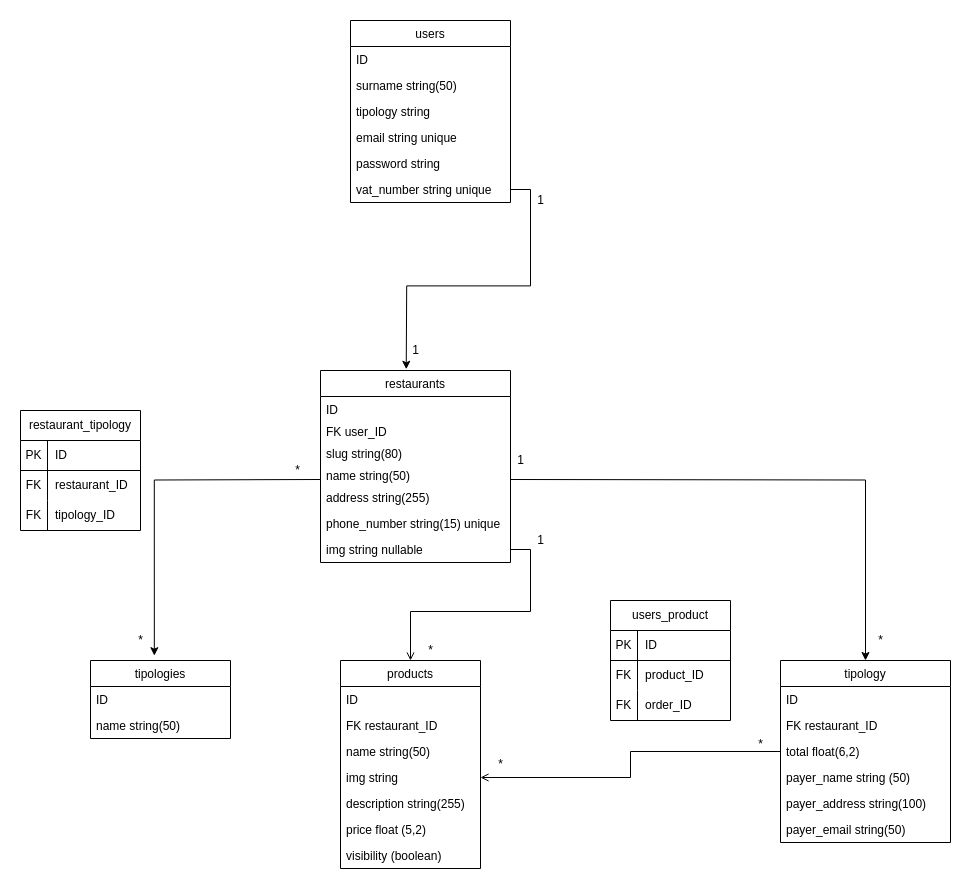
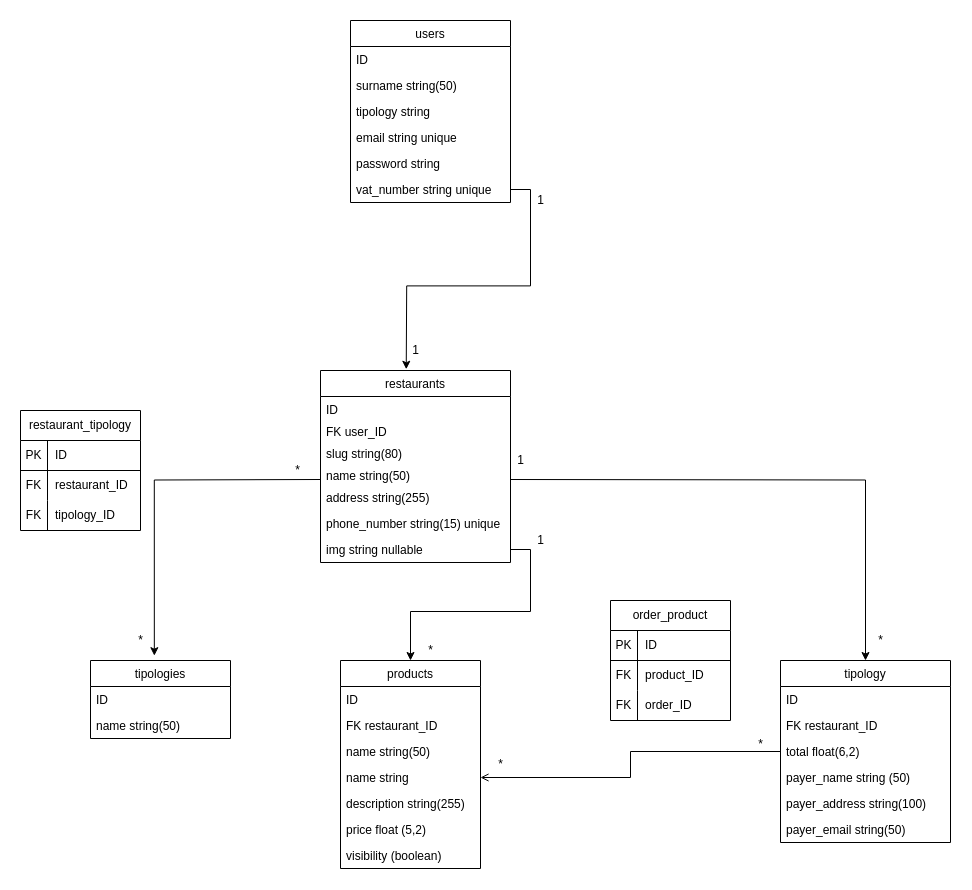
node "users_product": label "users_product" -> "order_product"
edge "img string nullable" -> "products": arrowhead open -> classic
node "img string": label "img string" -> "name string"
